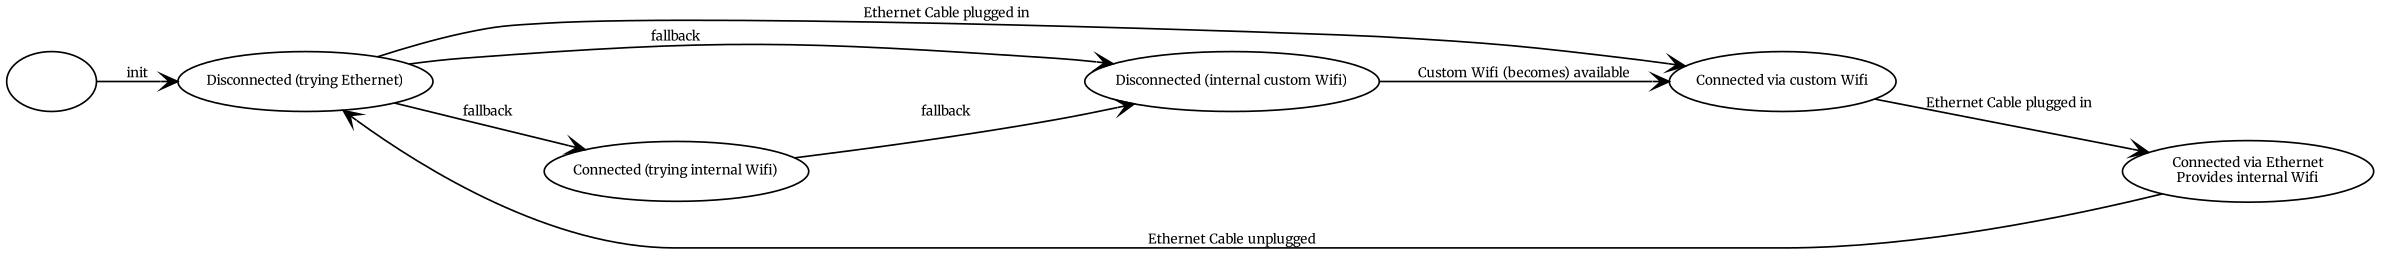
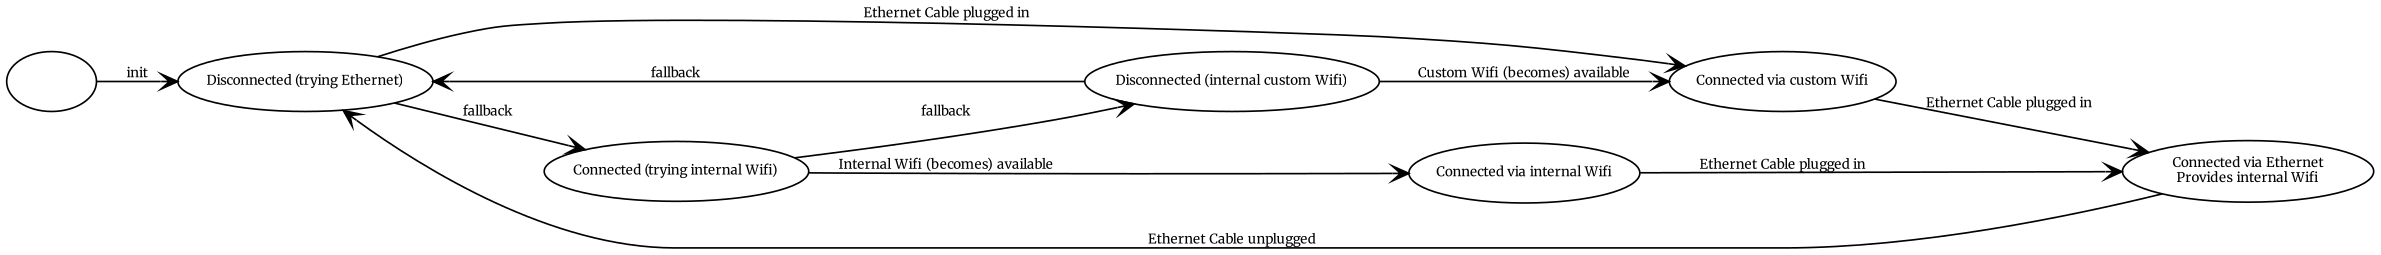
edge "Disconnected (trying Ethernet)" -> "Disconnected (internal custom Wifi)": reversed
node "Connected via internal Wifi": added
